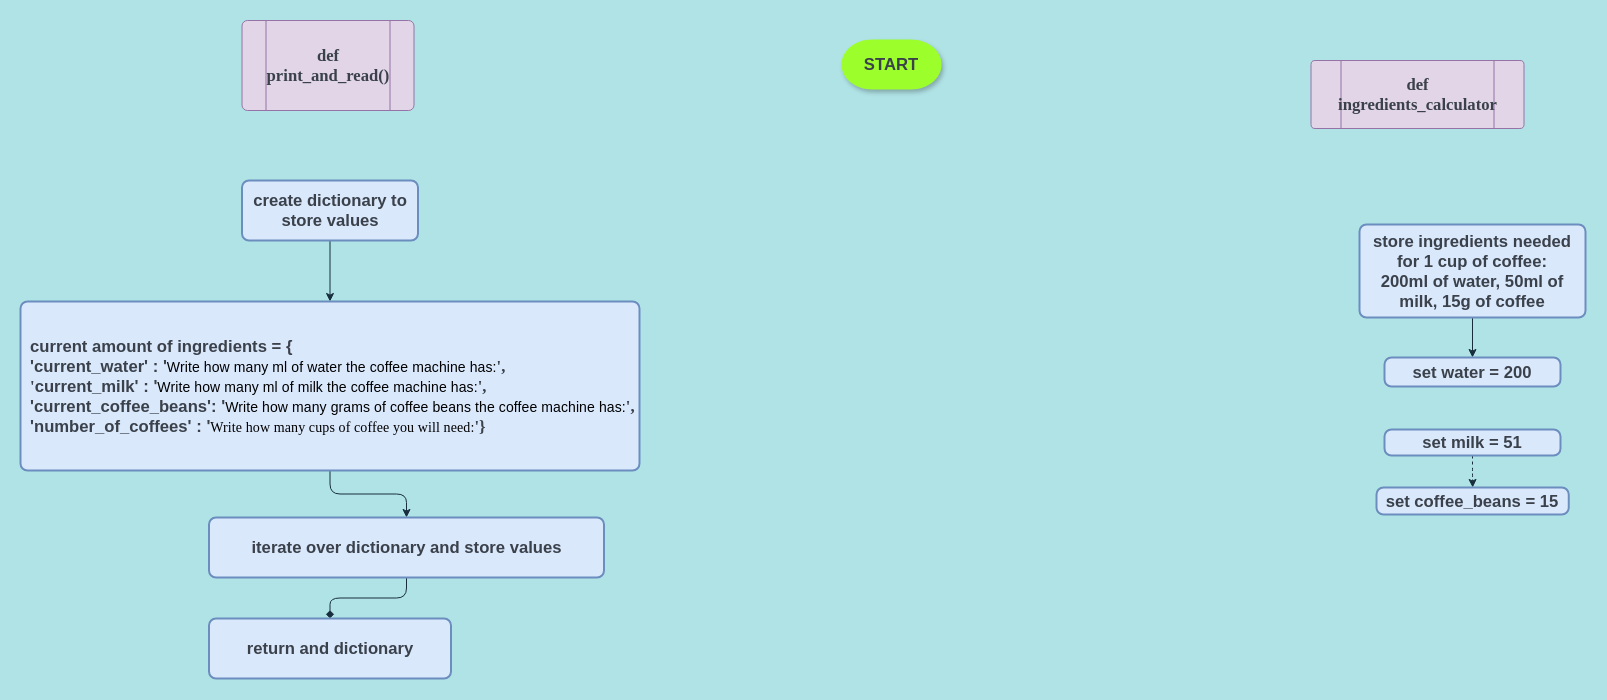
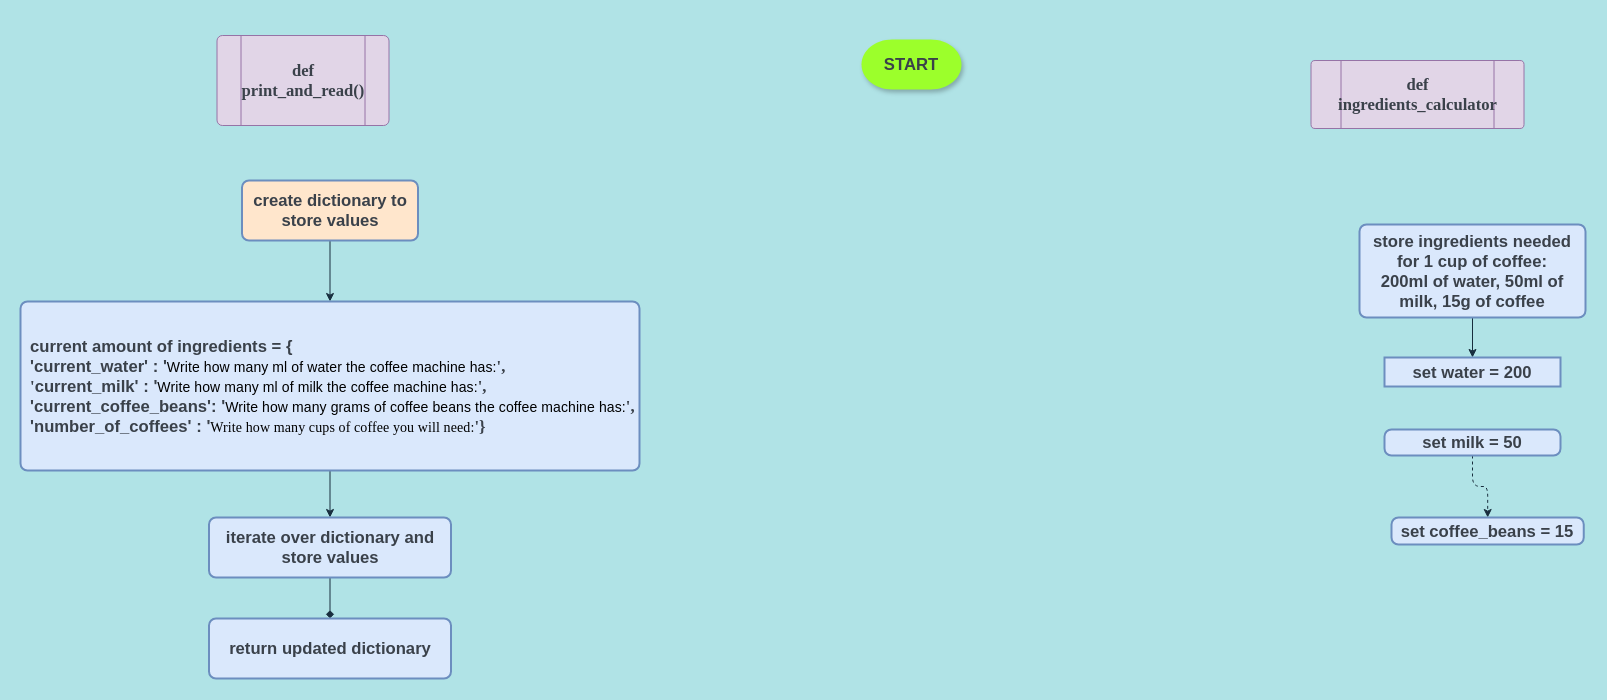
node "START": moved (892, 65) -> (912, 65)
node "def print_and_read()": moved (328, 66) -> (303, 81)
node "create dictionary to store values": fillcolor #dae8fc -> #ffe6cc
node "set water = 200": shape rounded rectangle -> rectangle
node "set milk = 51": label "set milk = 51" -> "set milk = 50"
node "set coffee_beans = 15": moved (1473, 501) -> (1488, 531)
node "iterate over dictionary and store values": size 395x60 -> 242x60
node "return and dictionary": label "return and dictionary" -> "return updated dictionary"
